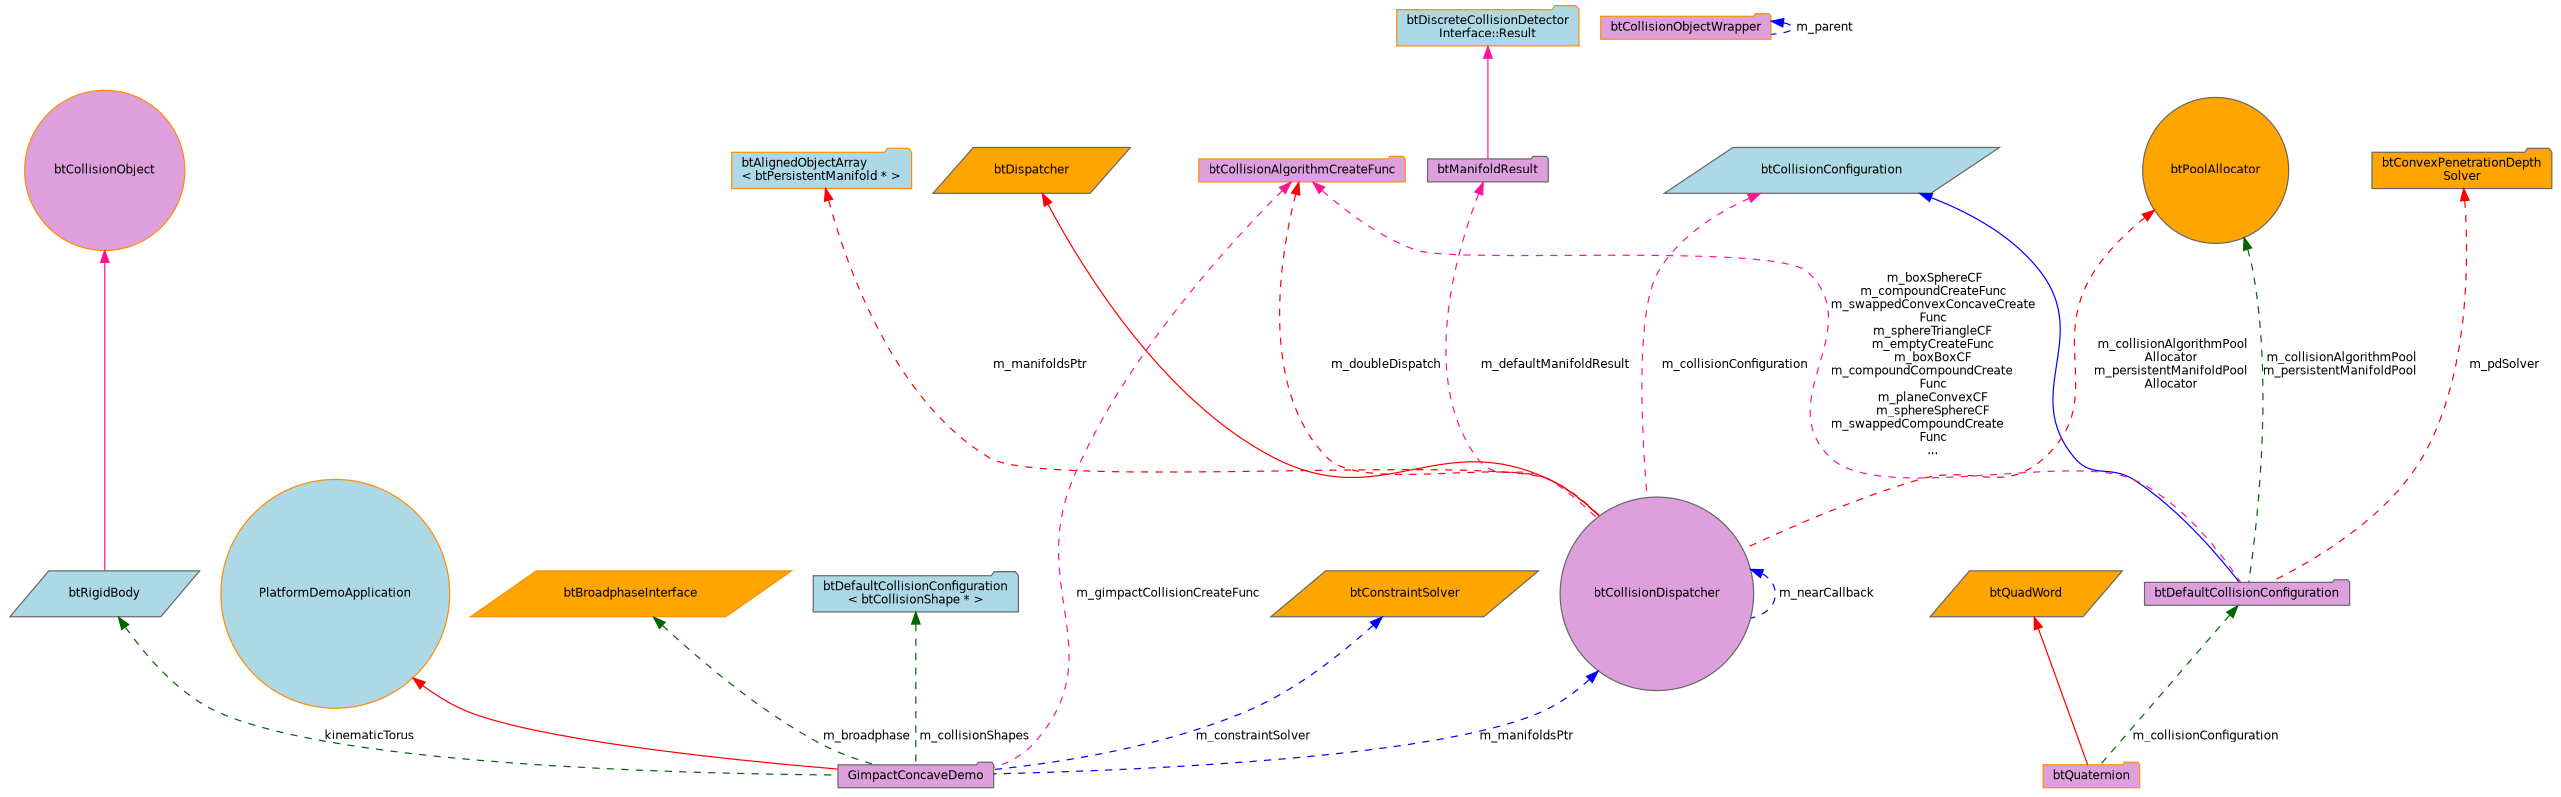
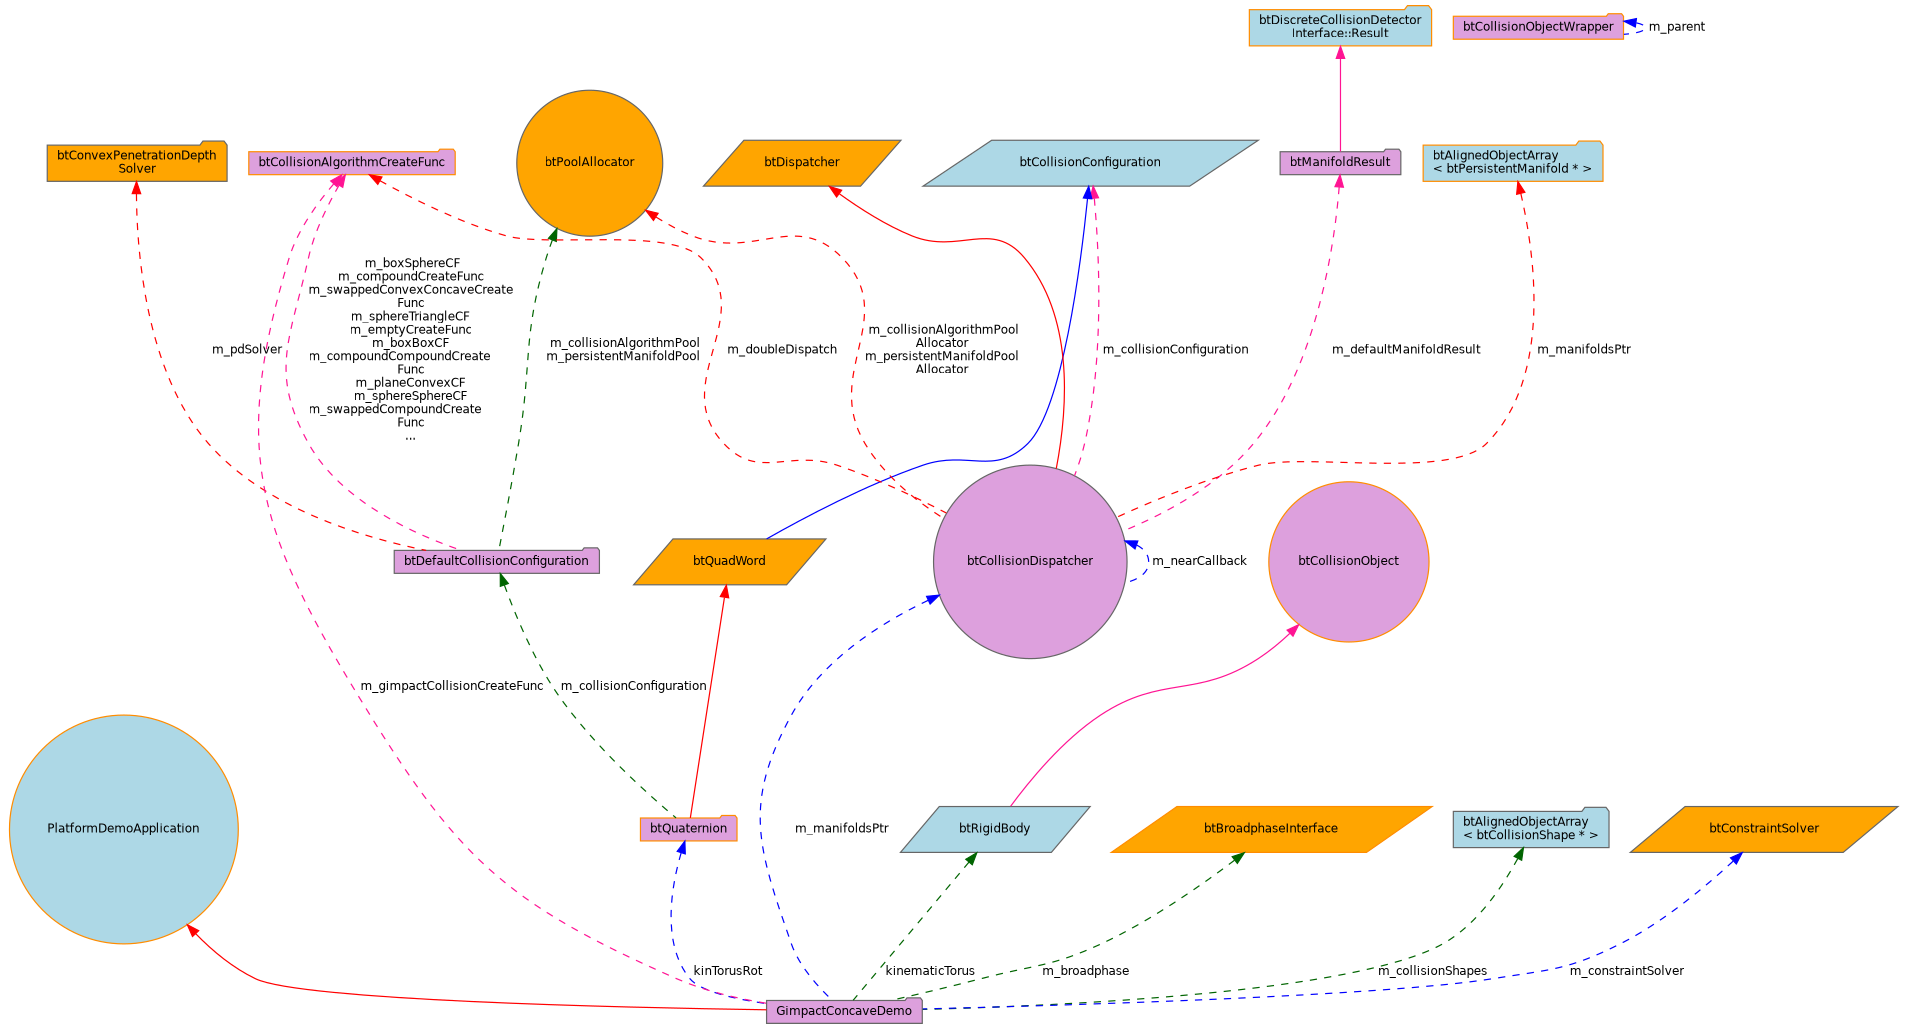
edge "btDefaultCollisionConfiguration" -> "btCollisionConfiguration": now "btQuadWord" -> "btCollisionConfiguration"
node "btDefaultCollisionConfiguration < btCollisionShape * >": label "btDefaultCollisionConfiguration < btCollisionShape * >" -> "btAlignedObjectArray < btCollisionShape * >"
edge "GimpactConcaveDemo" -> "btQuaternion": added, label "kinTorusRot"
